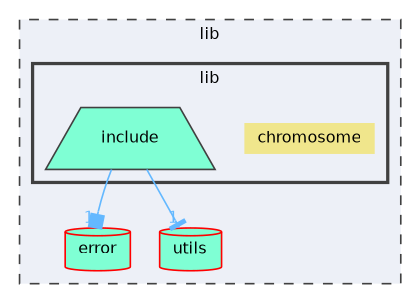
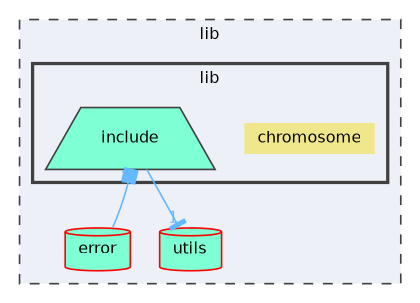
edge "include" -> "error": reversed
